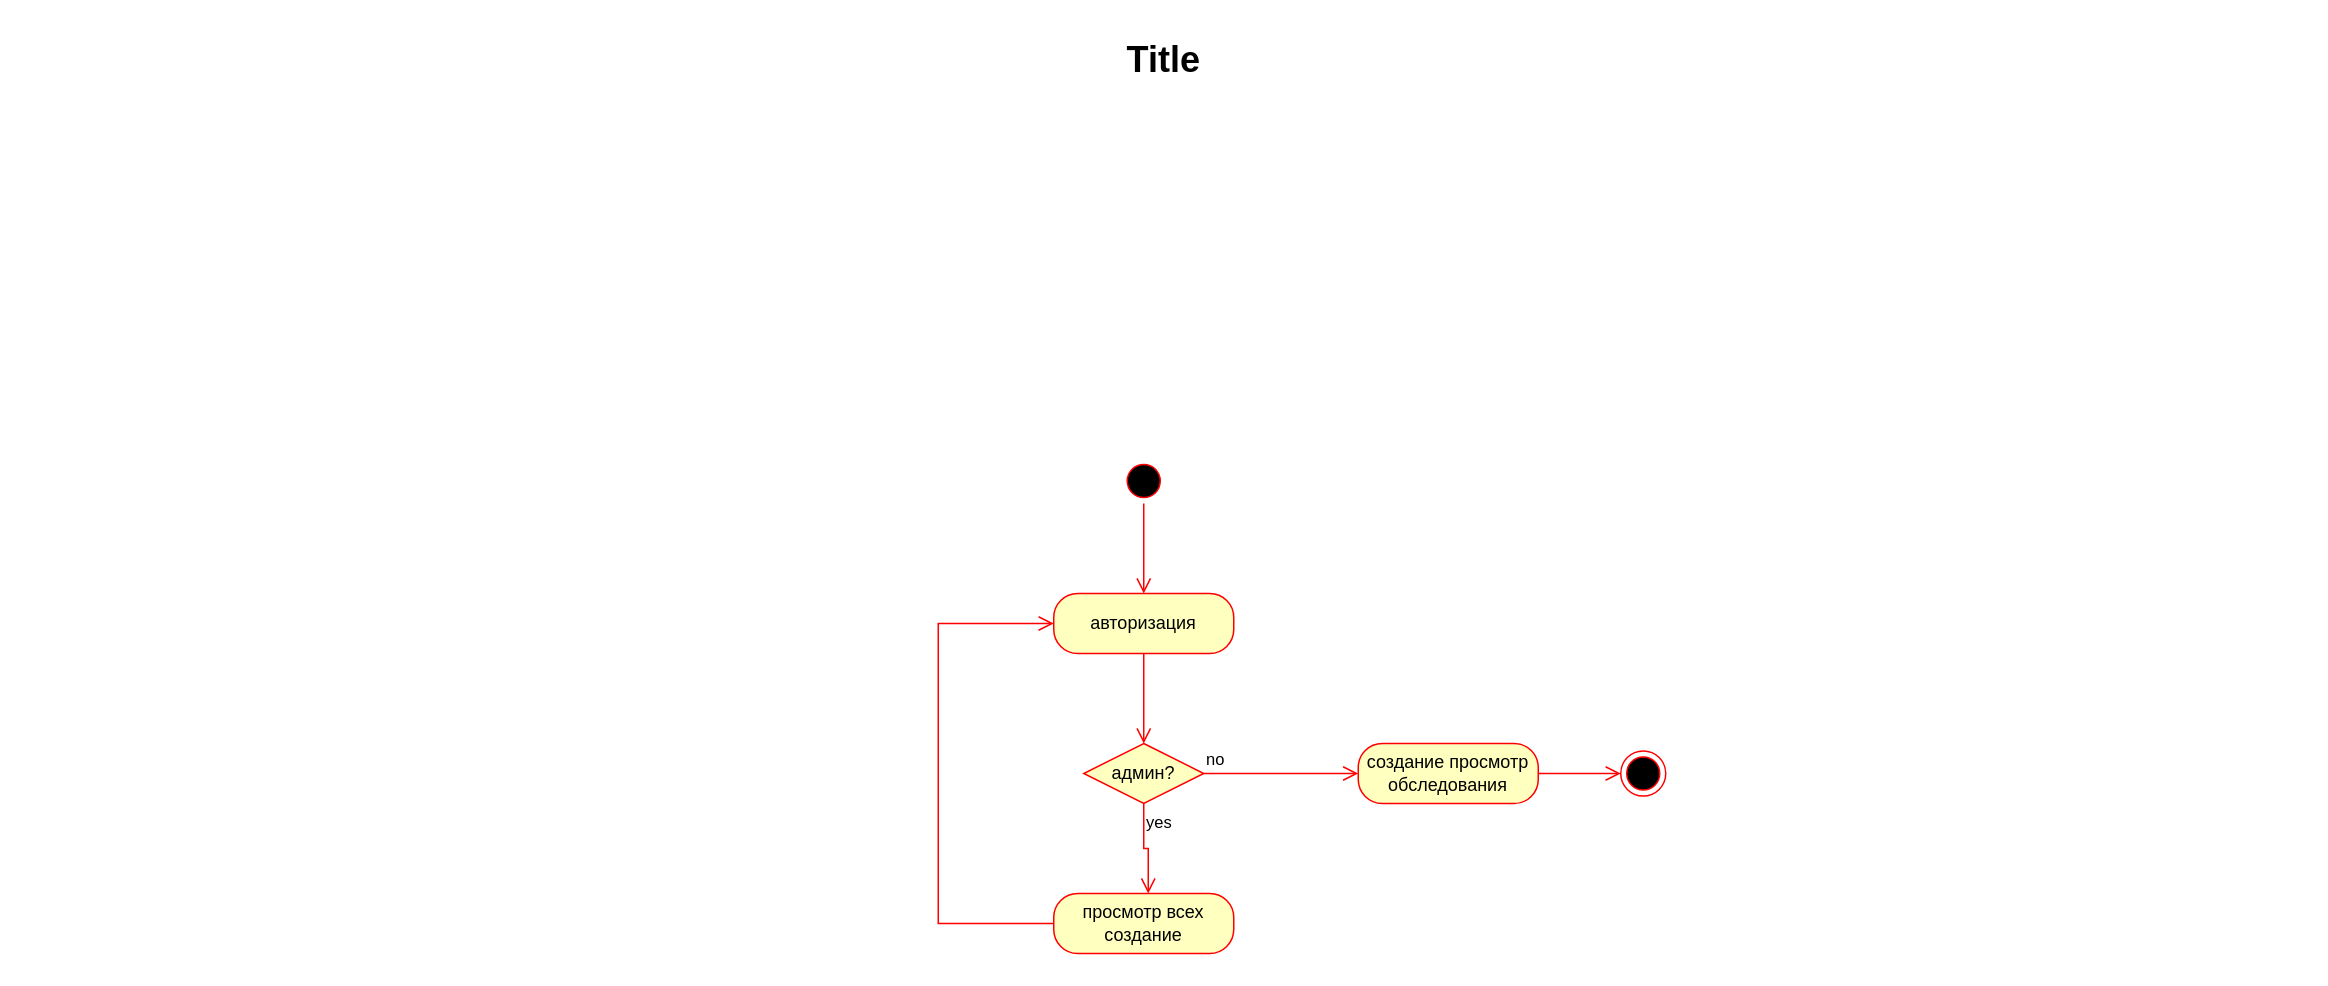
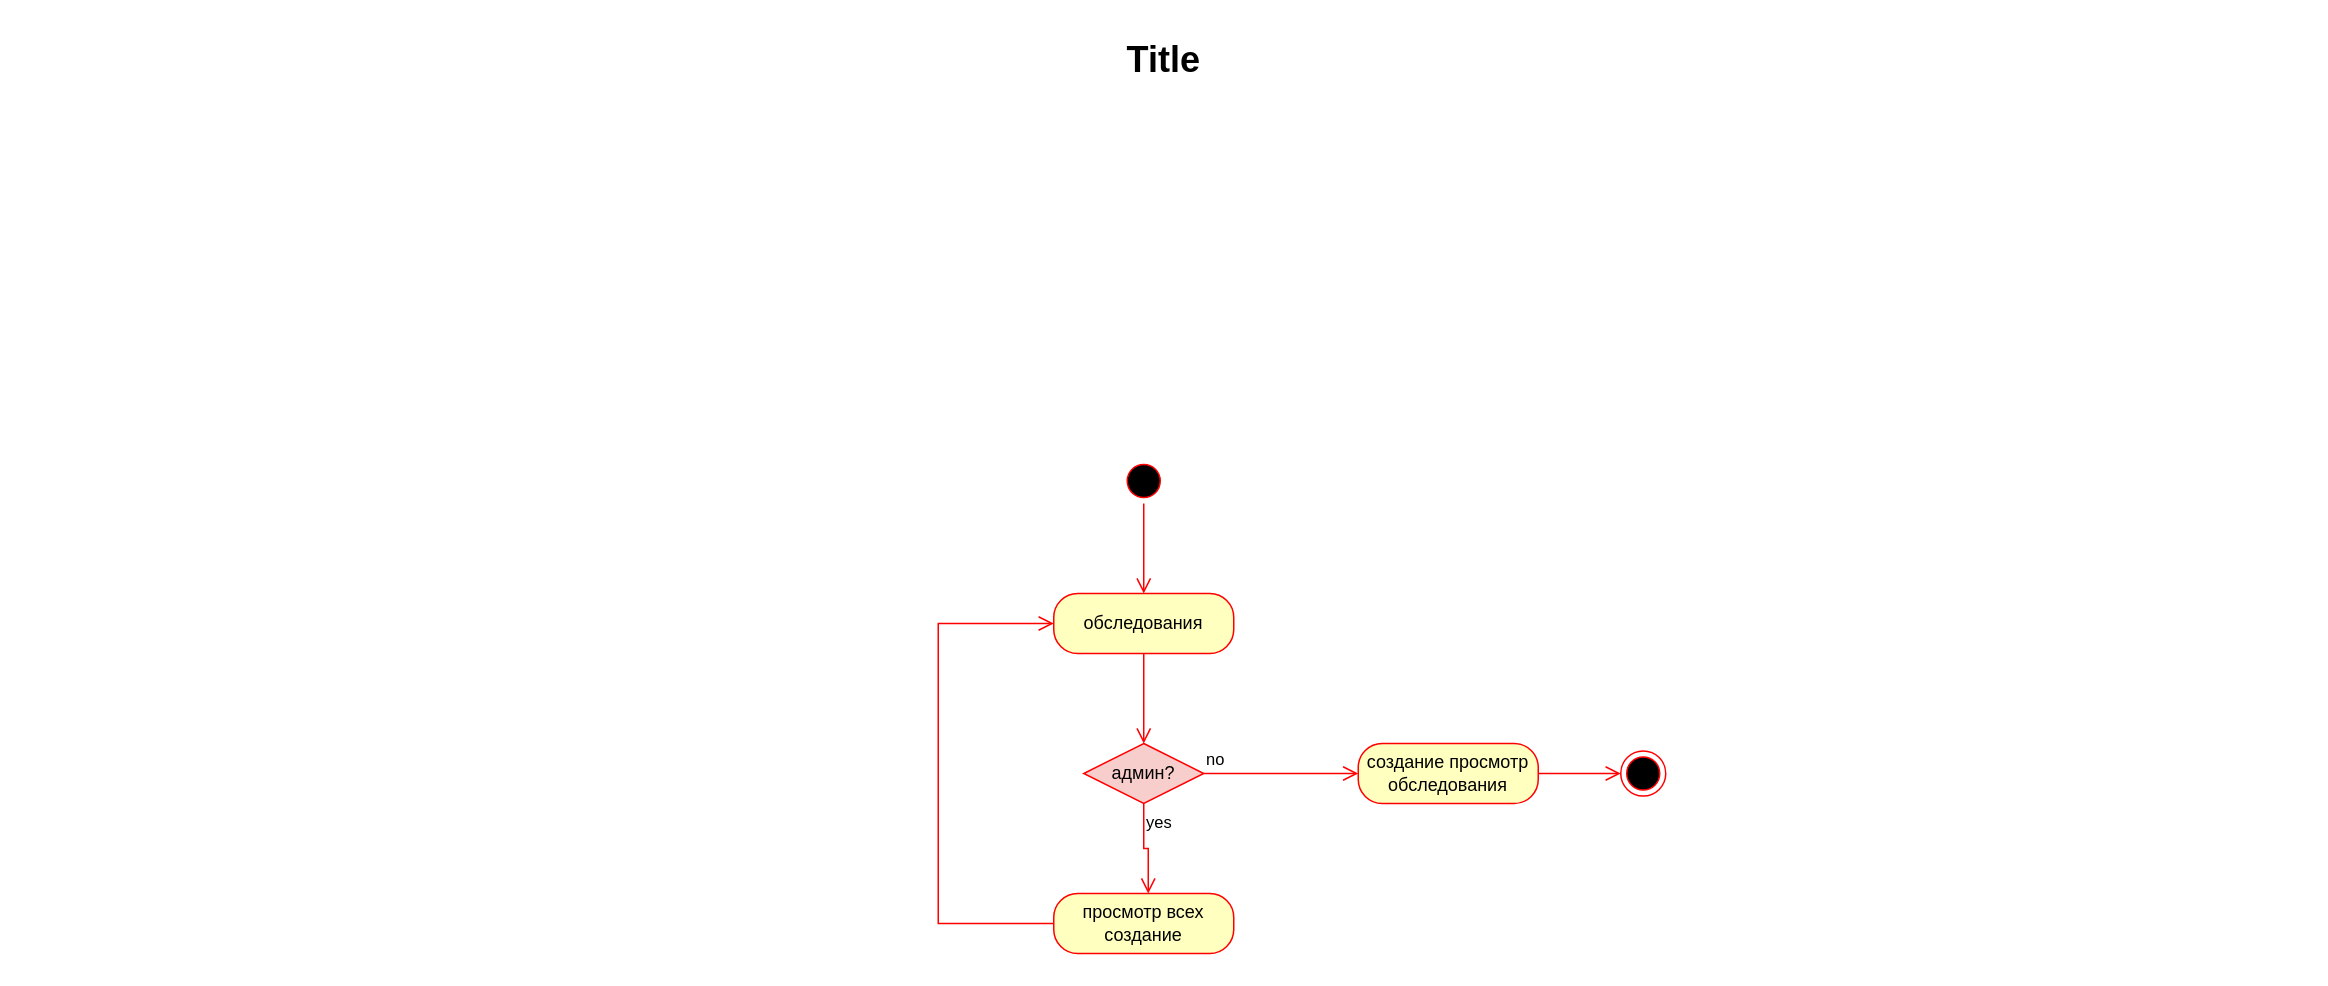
node "авторизация": label "авторизация" -> "обследования"
node "админ?": fillcolor #ffffc0 -> #f8cecc
